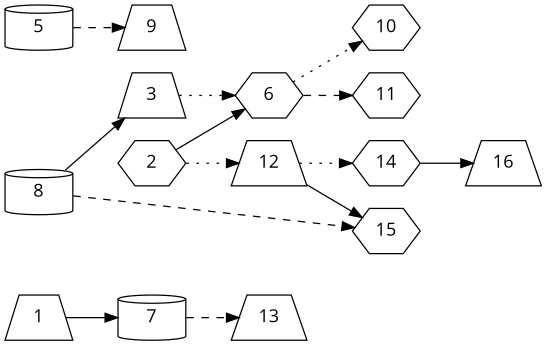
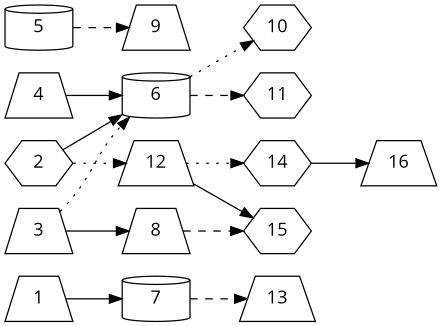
node "4": added
node "6": shape hexagon -> cylinder
edge "8" -> "3": reversed
node "8": shape cylinder -> trapezium
